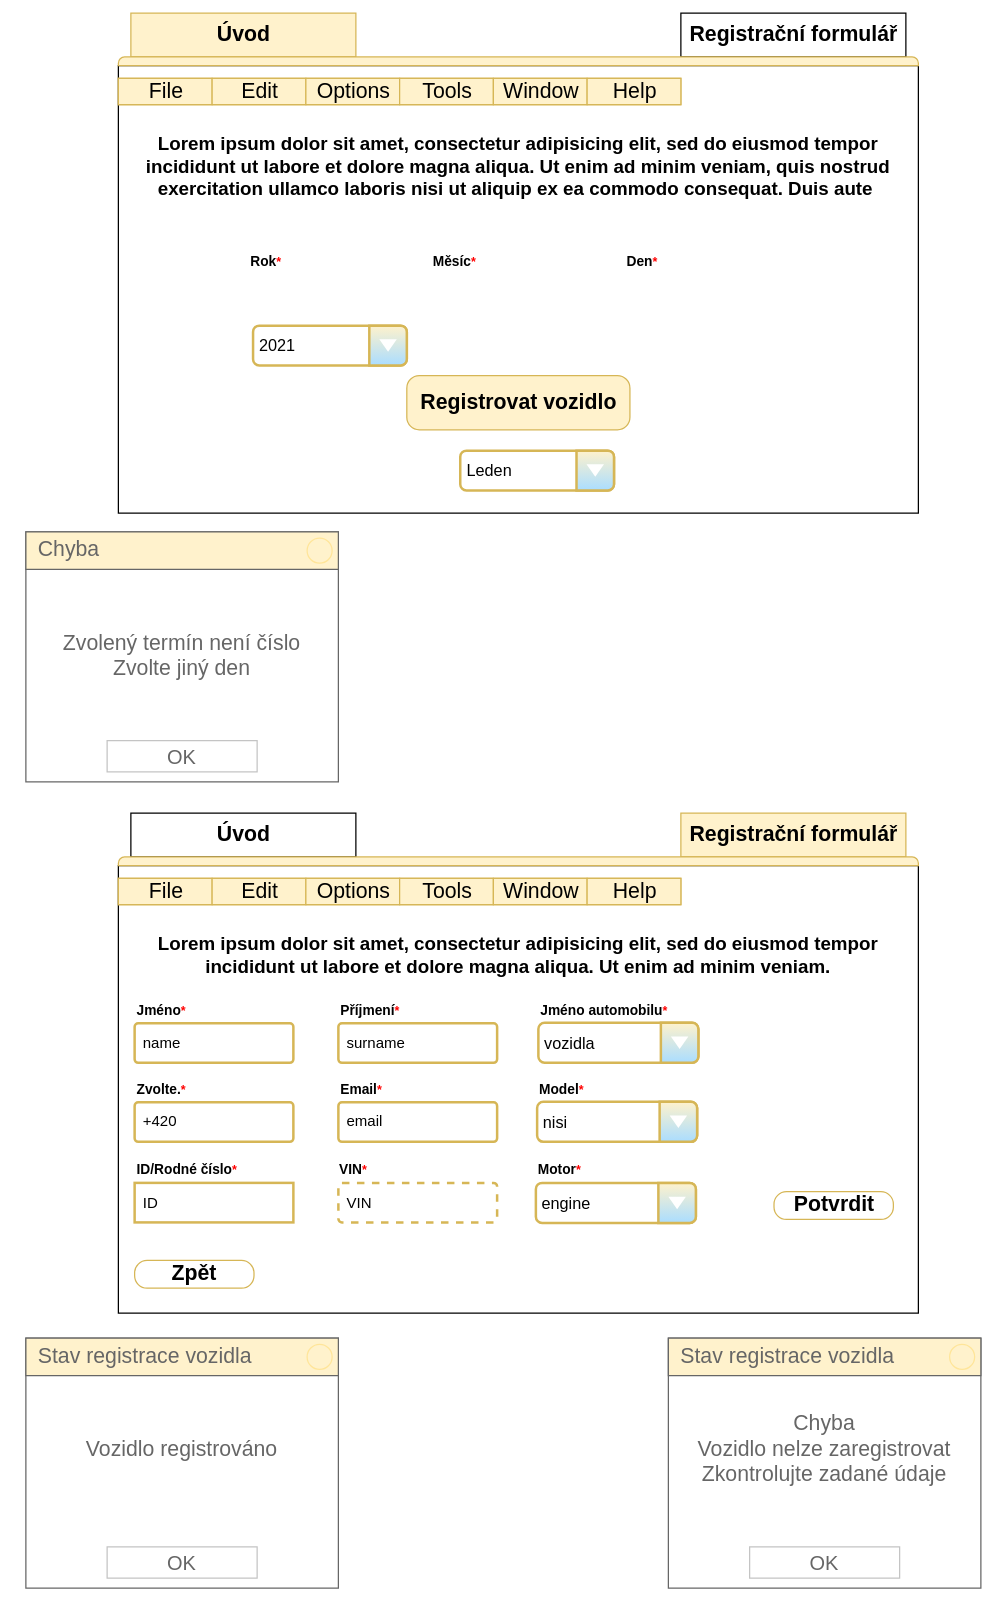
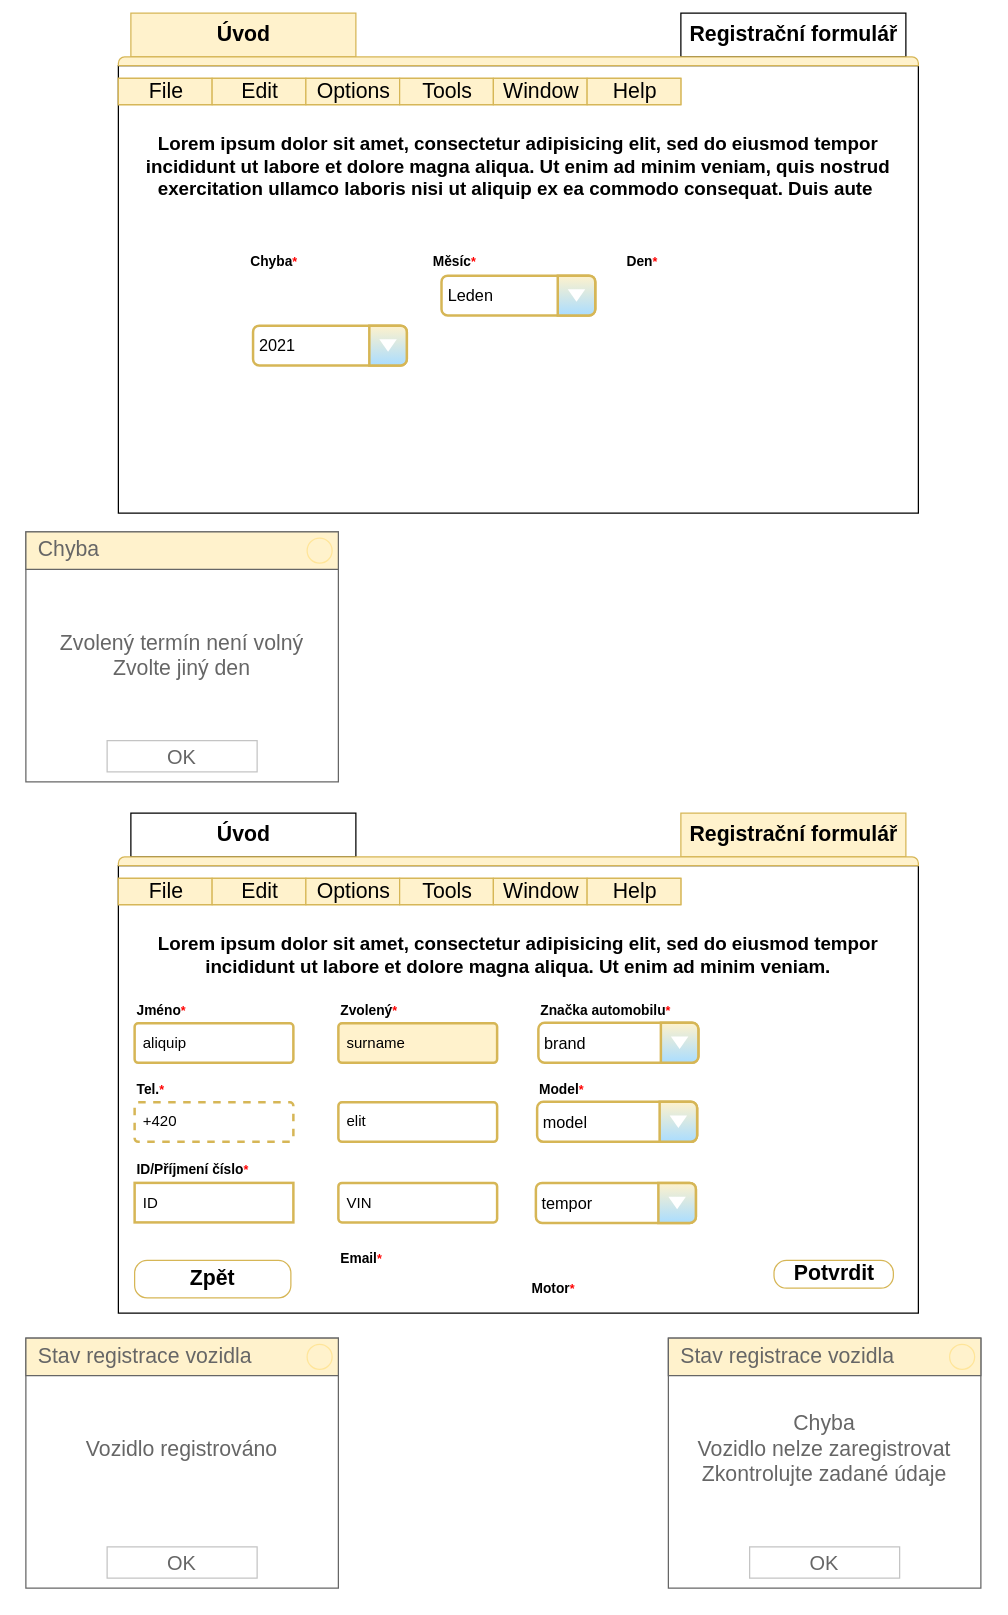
node "Rok*": label "Rok*" -> "Chyba*"
node "Registrovat vozidlo": removed
node "Leden": moved (537, 471) -> (518, 296)
node "Zvolený termín není číslo Zvolte jiný den": label "Zvolený termín není číslo Zvolte jiný den" -> "Zvolený termín není volný Zvolte jiný den"
node "Příjmení*": label "Příjmení*" -> "Zvolený*"
node "Jméno automobilu*": label "Jméno automobilu*" -> "Značka automobilu*"
node "name": label "name" -> "aliquip"
node "surname": fillcolor #ffffff -> #fff2cc
node "vozidla": label "vozidla" -> "brand"
node "Zvolte.*": label "Zvolte.*" -> "Tel.*"
node "Email*": moved (418, 1089) -> (418, 1258)
node "+420": style solid -> dashed
node "email": label "email" -> "elit"
node "nisi": label "nisi" -> "model"
node "ID/Rodné číslo*": label "ID/Rodné číslo*" -> "ID/Příjmení číslo*"
node "VIN*": removed
node "Motor*": moved (615, 1170) -> (609, 1288)
node "VIN": style dashed -> solid
node "engine": label "engine" -> "tempor"
node "Potvrdit": moved (833, 1206) -> (833, 1274)
node "Zpět": size 119x28 -> 156x38
